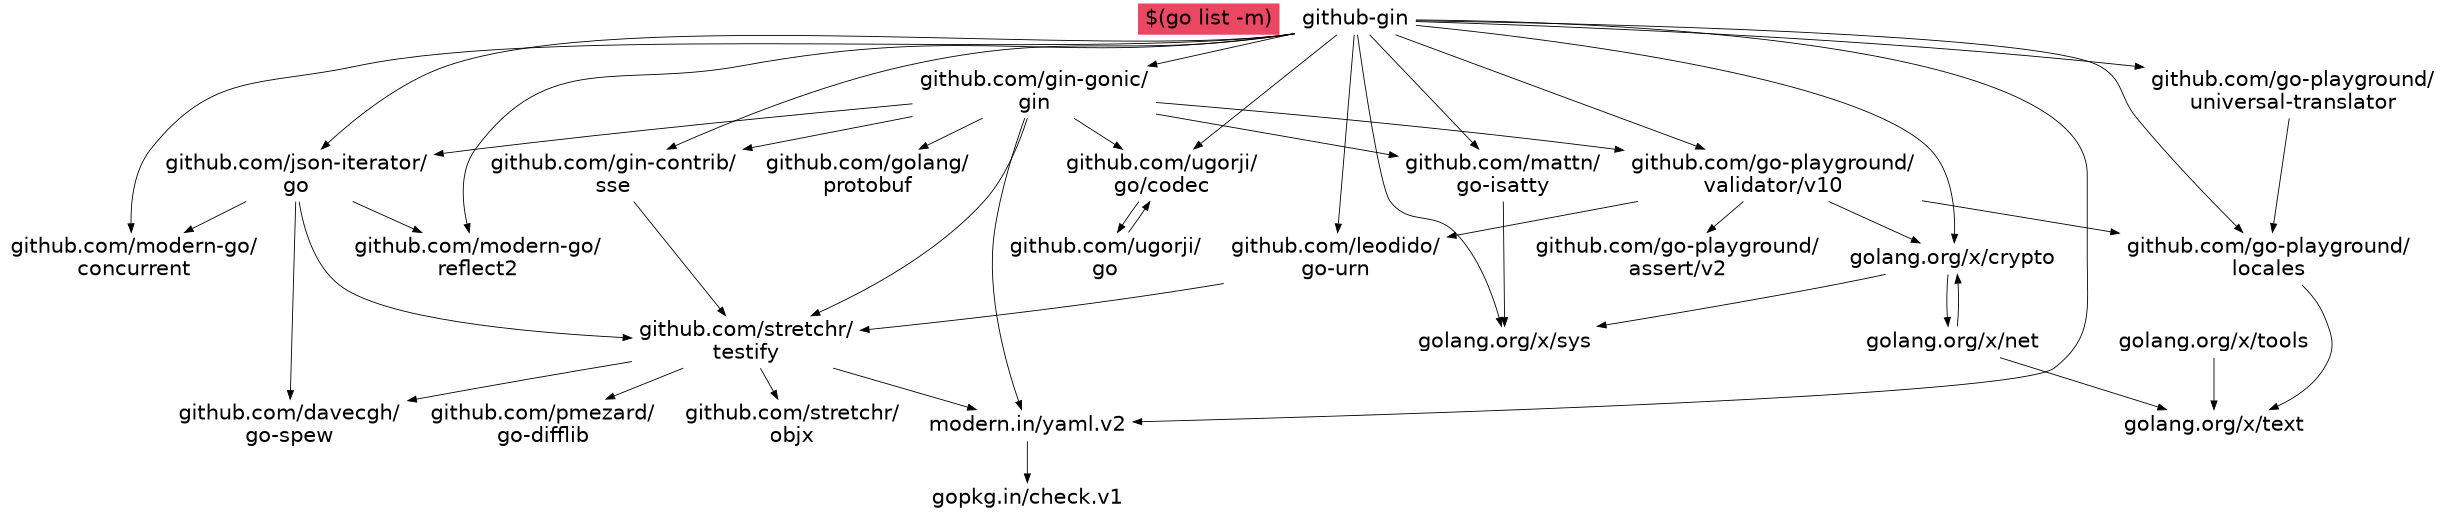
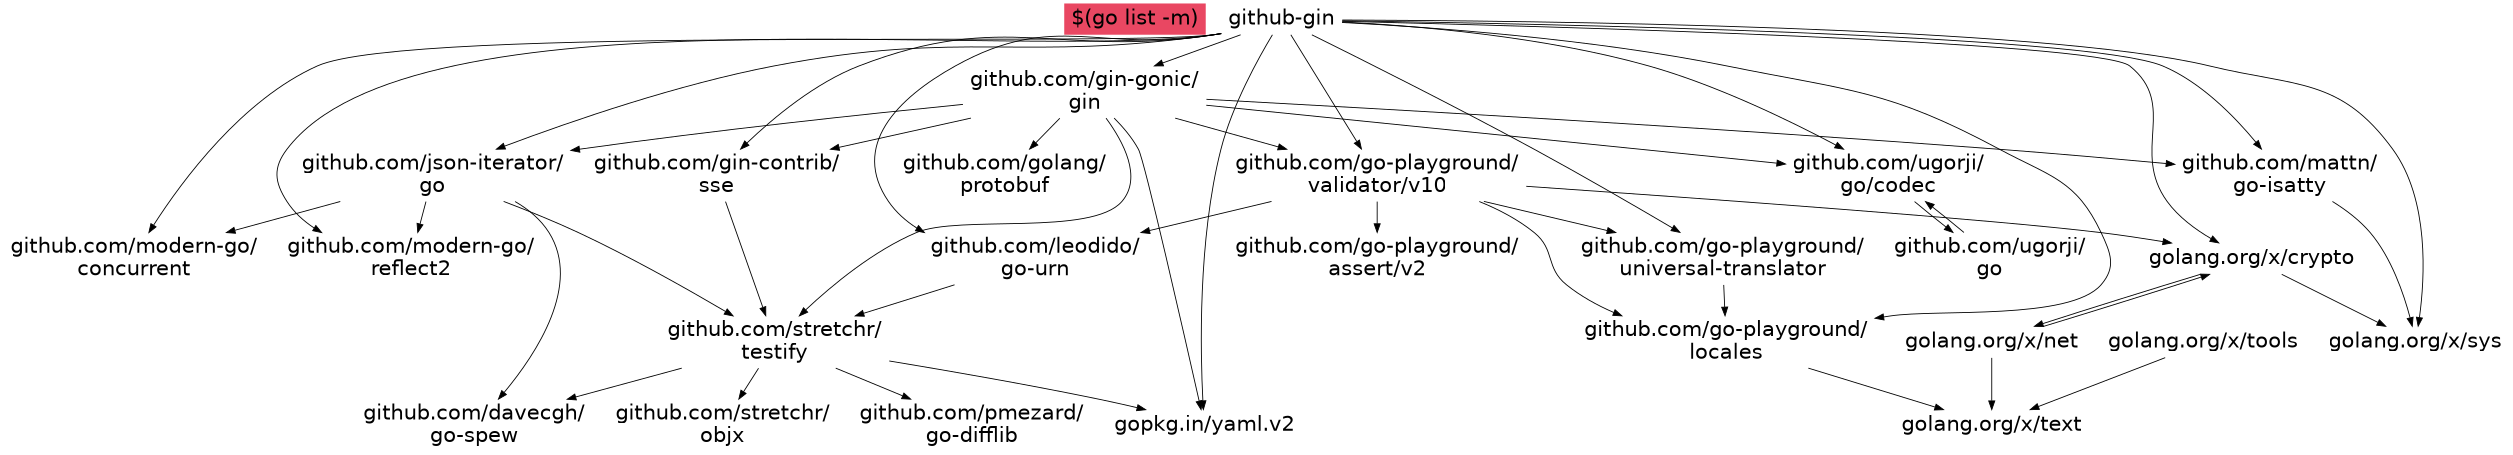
edge "github.com/go-playground/ validator/v10" -> "github.com/go-playground/ universal-translator": added
node "modern.in/yaml.v2": label "modern.in/yaml.v2" -> "gopkg.in/yaml.v2"
node "gopkg.in/check.v1": removed
